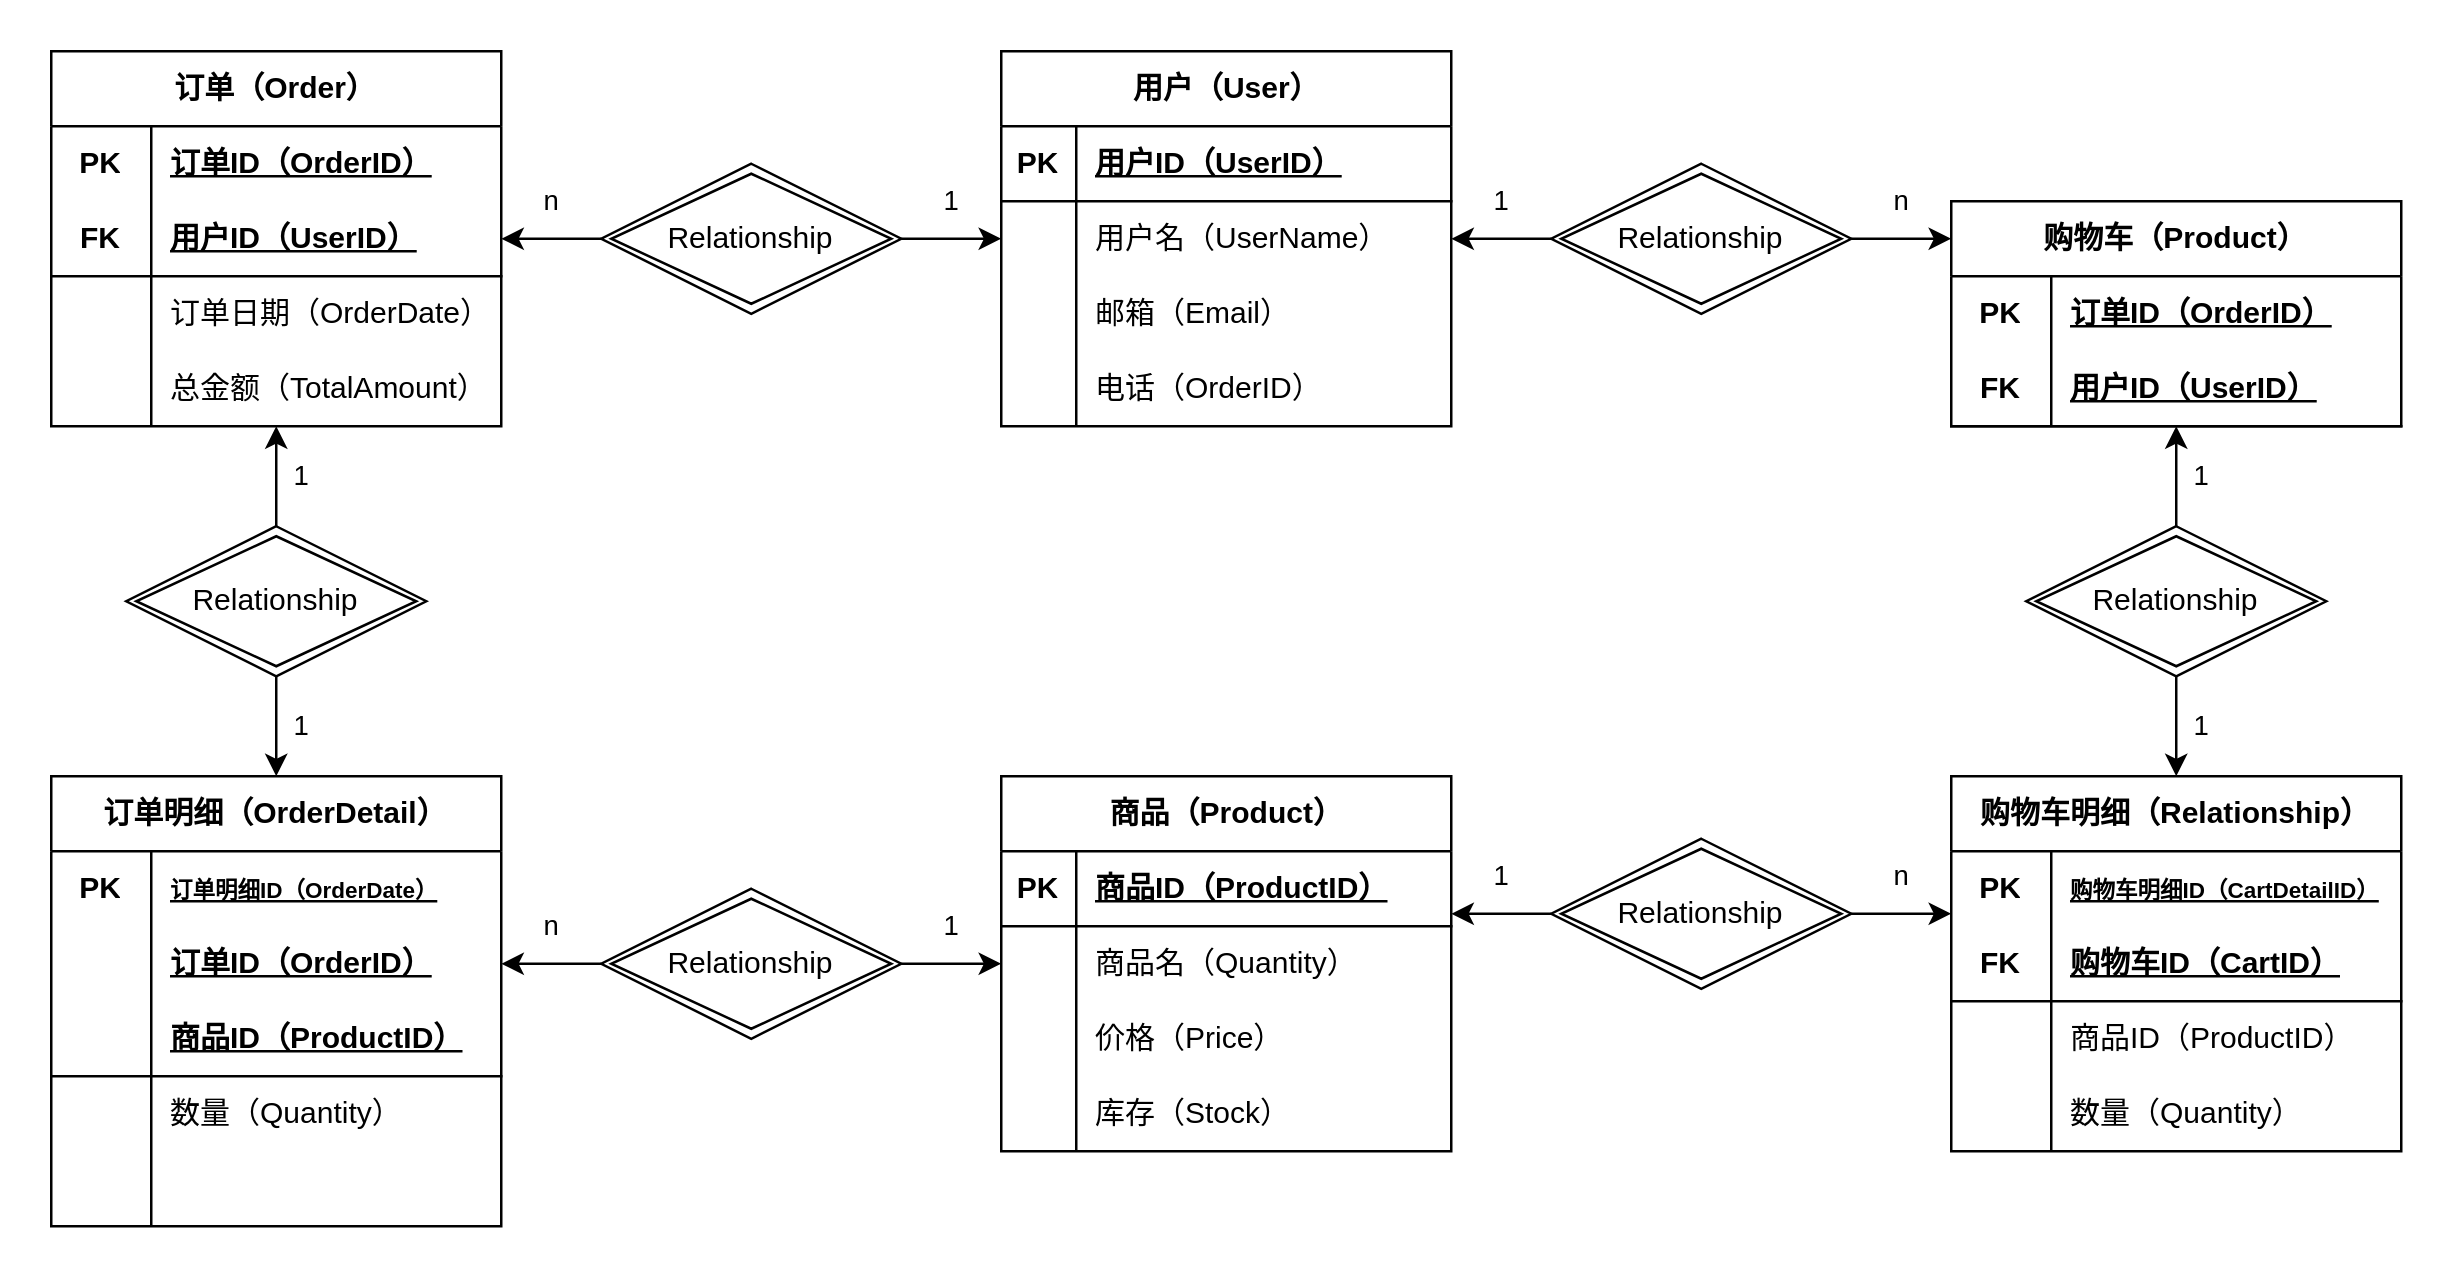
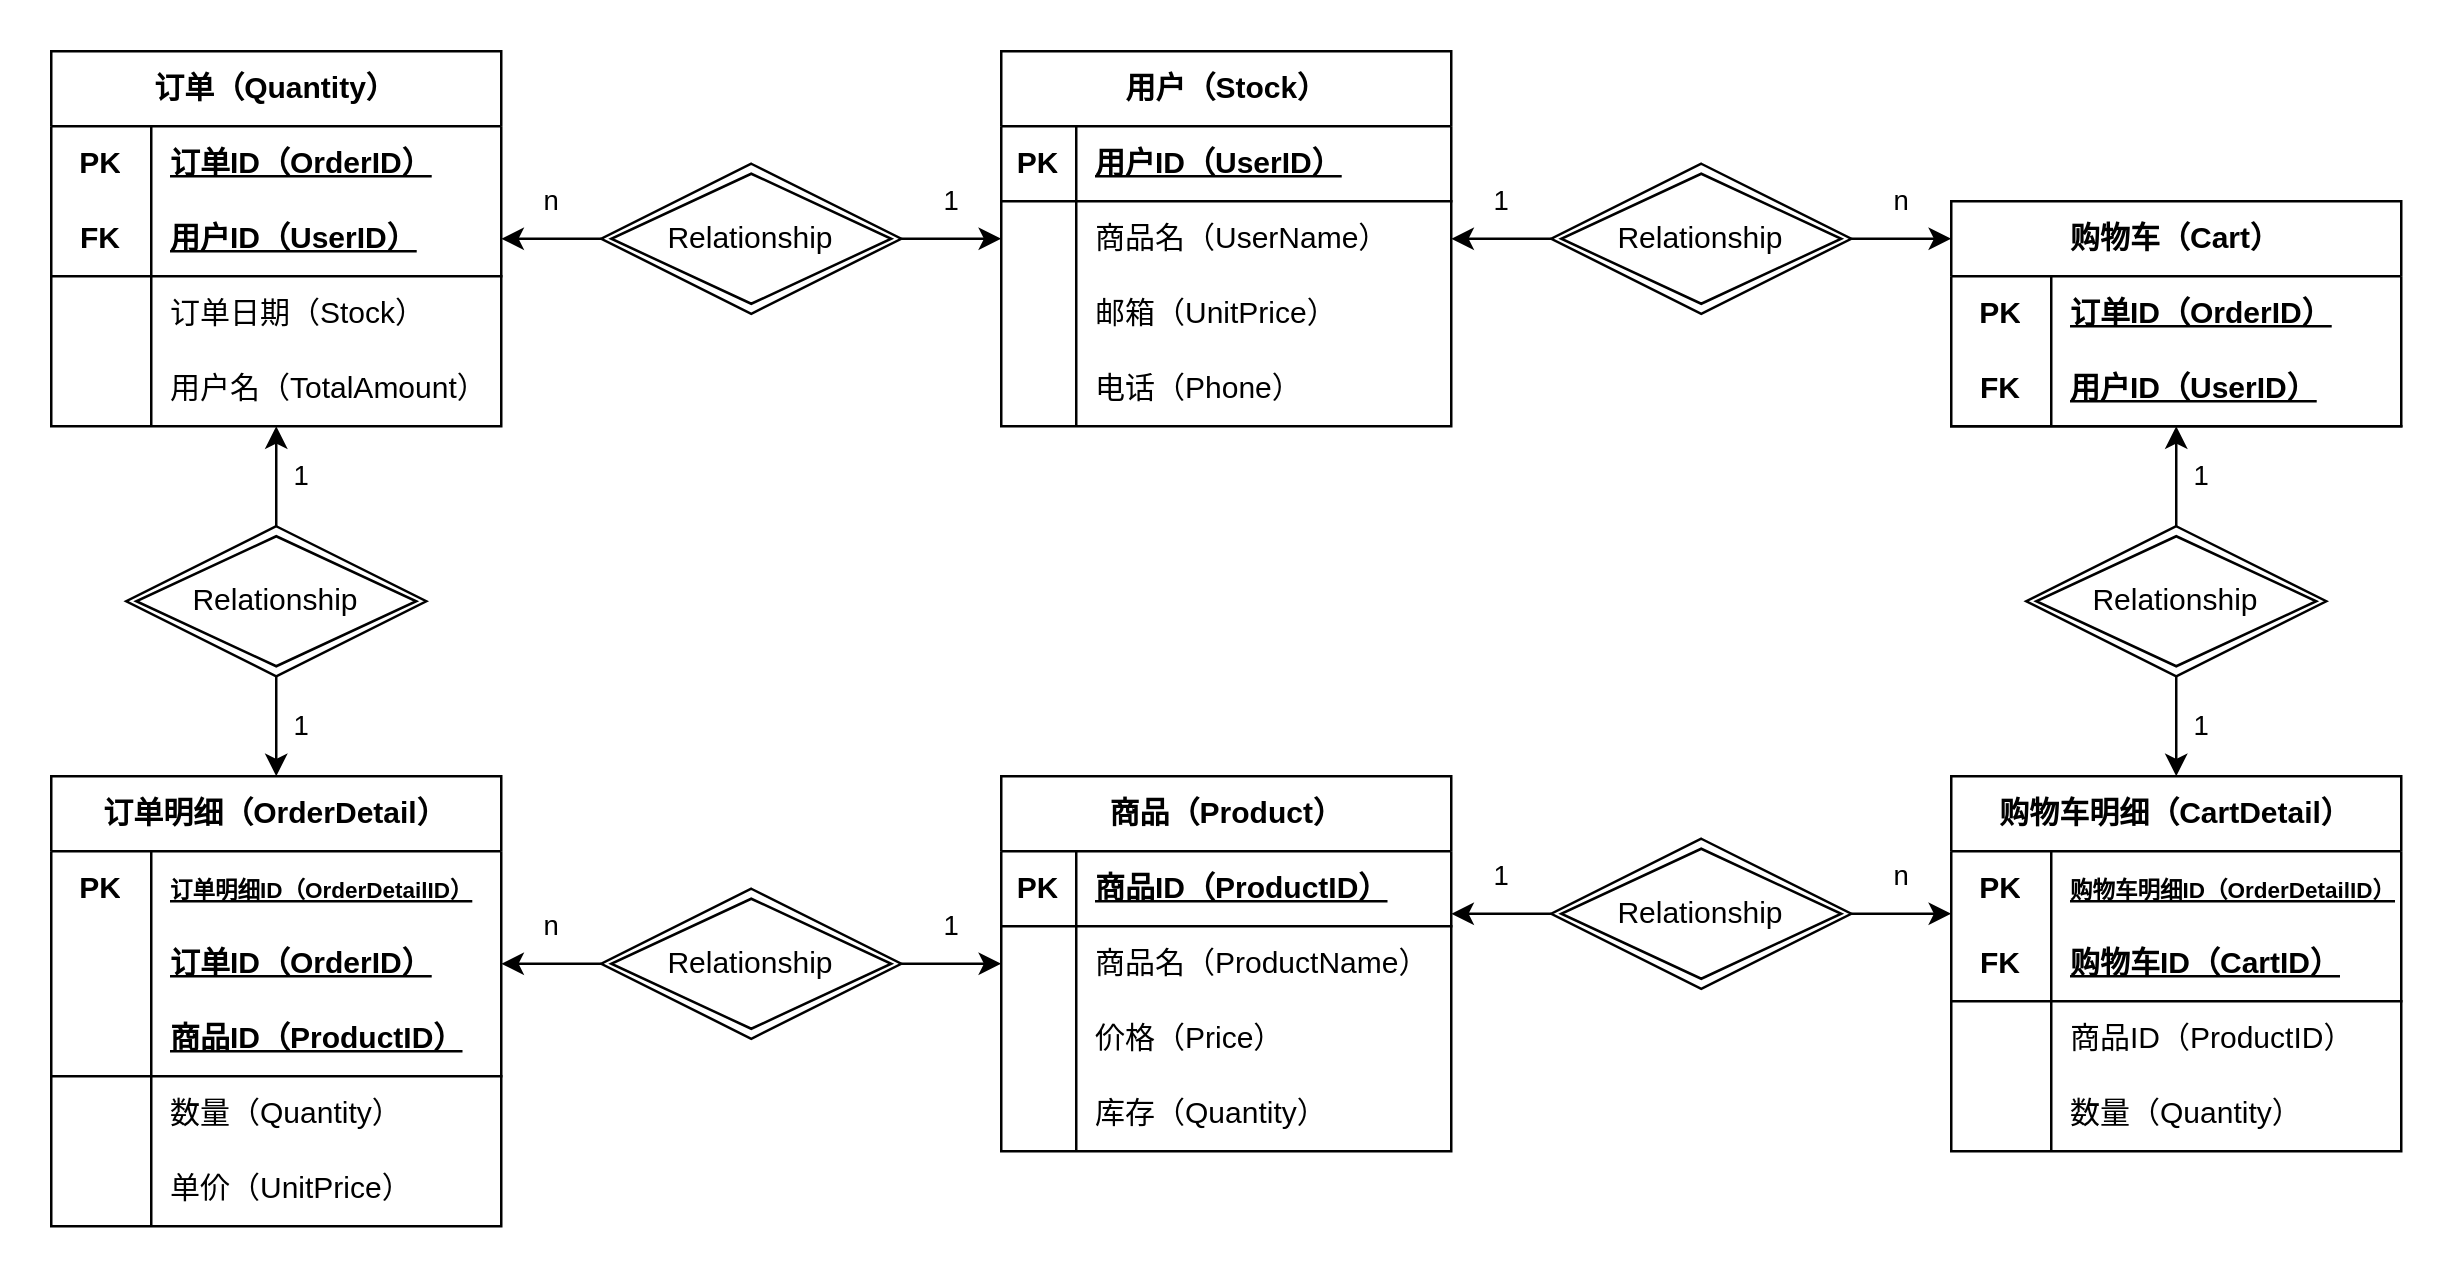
node "订单（Order）": label "订单（Order）" -> "订单（Quantity）"
node "用户（User）": label "用户（User）" -> "用户（Stock）"
node "用户名（UserName）": label "用户名（UserName）" -> "商品名（UserName）"
node "购物车（Product）": label "购物车（Product）" -> "购物车（Cart）"
node "订单日期（OrderDate）": label "订单日期（OrderDate）" -> "订单日期（Stock）"
node "邮箱（Email）": label "邮箱（Email）" -> "邮箱（UnitPrice）"
node "总金额（TotalAmount）": label "总金额（TotalAmount）" -> "用户名（TotalAmount）"
node "电话（OrderID）": label "电话（OrderID）" -> "电话（Phone）"
node "购物车明细（Relationship）": label "购物车明细（Relationship）" -> "购物车明细（CartDetail）"
node "订单明细ID（OrderDate）": label "订单明细ID（OrderDate）" -> "订单明细ID（OrderDetailID）"
node "购物车明细ID（CartDetailID）": label "购物车明细ID（CartDetailID）" -> "购物车明细ID（OrderDetailID）"
node "商品名（Quantity）": label "商品名（Quantity）" -> "商品名（ProductName）"
node "库存（Stock）": label "库存（Stock）" -> "库存（Quantity）"
node "单价（UnitPrice）": added
